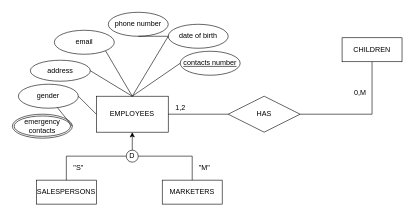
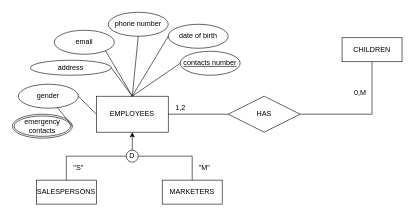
edge "phone number" -- "date of birth": now "phone number" -- "EMPLOYEES"
node "address": size 60x21 -> 81x15
